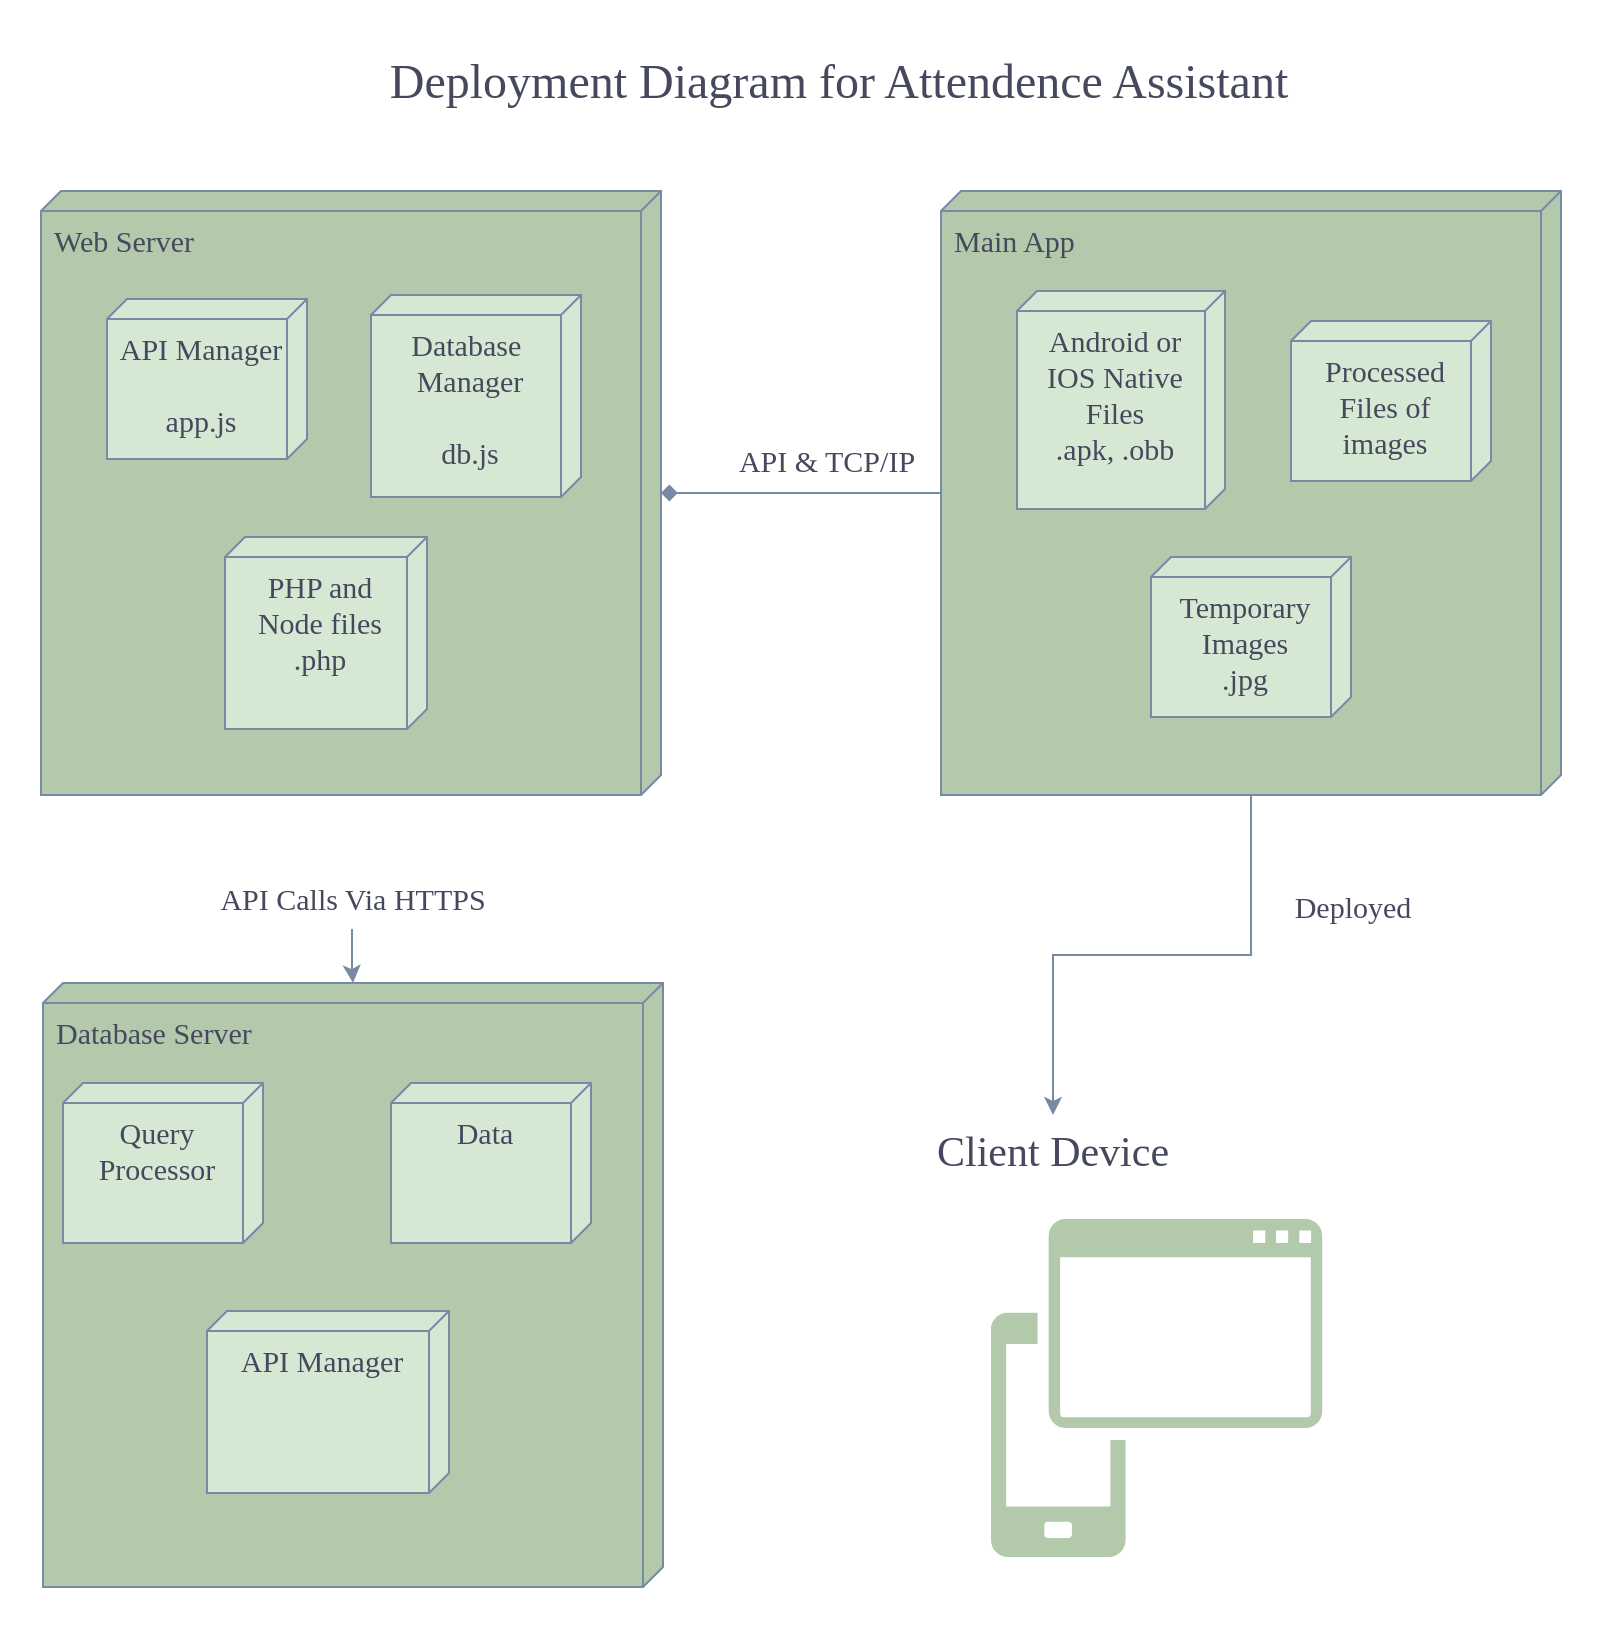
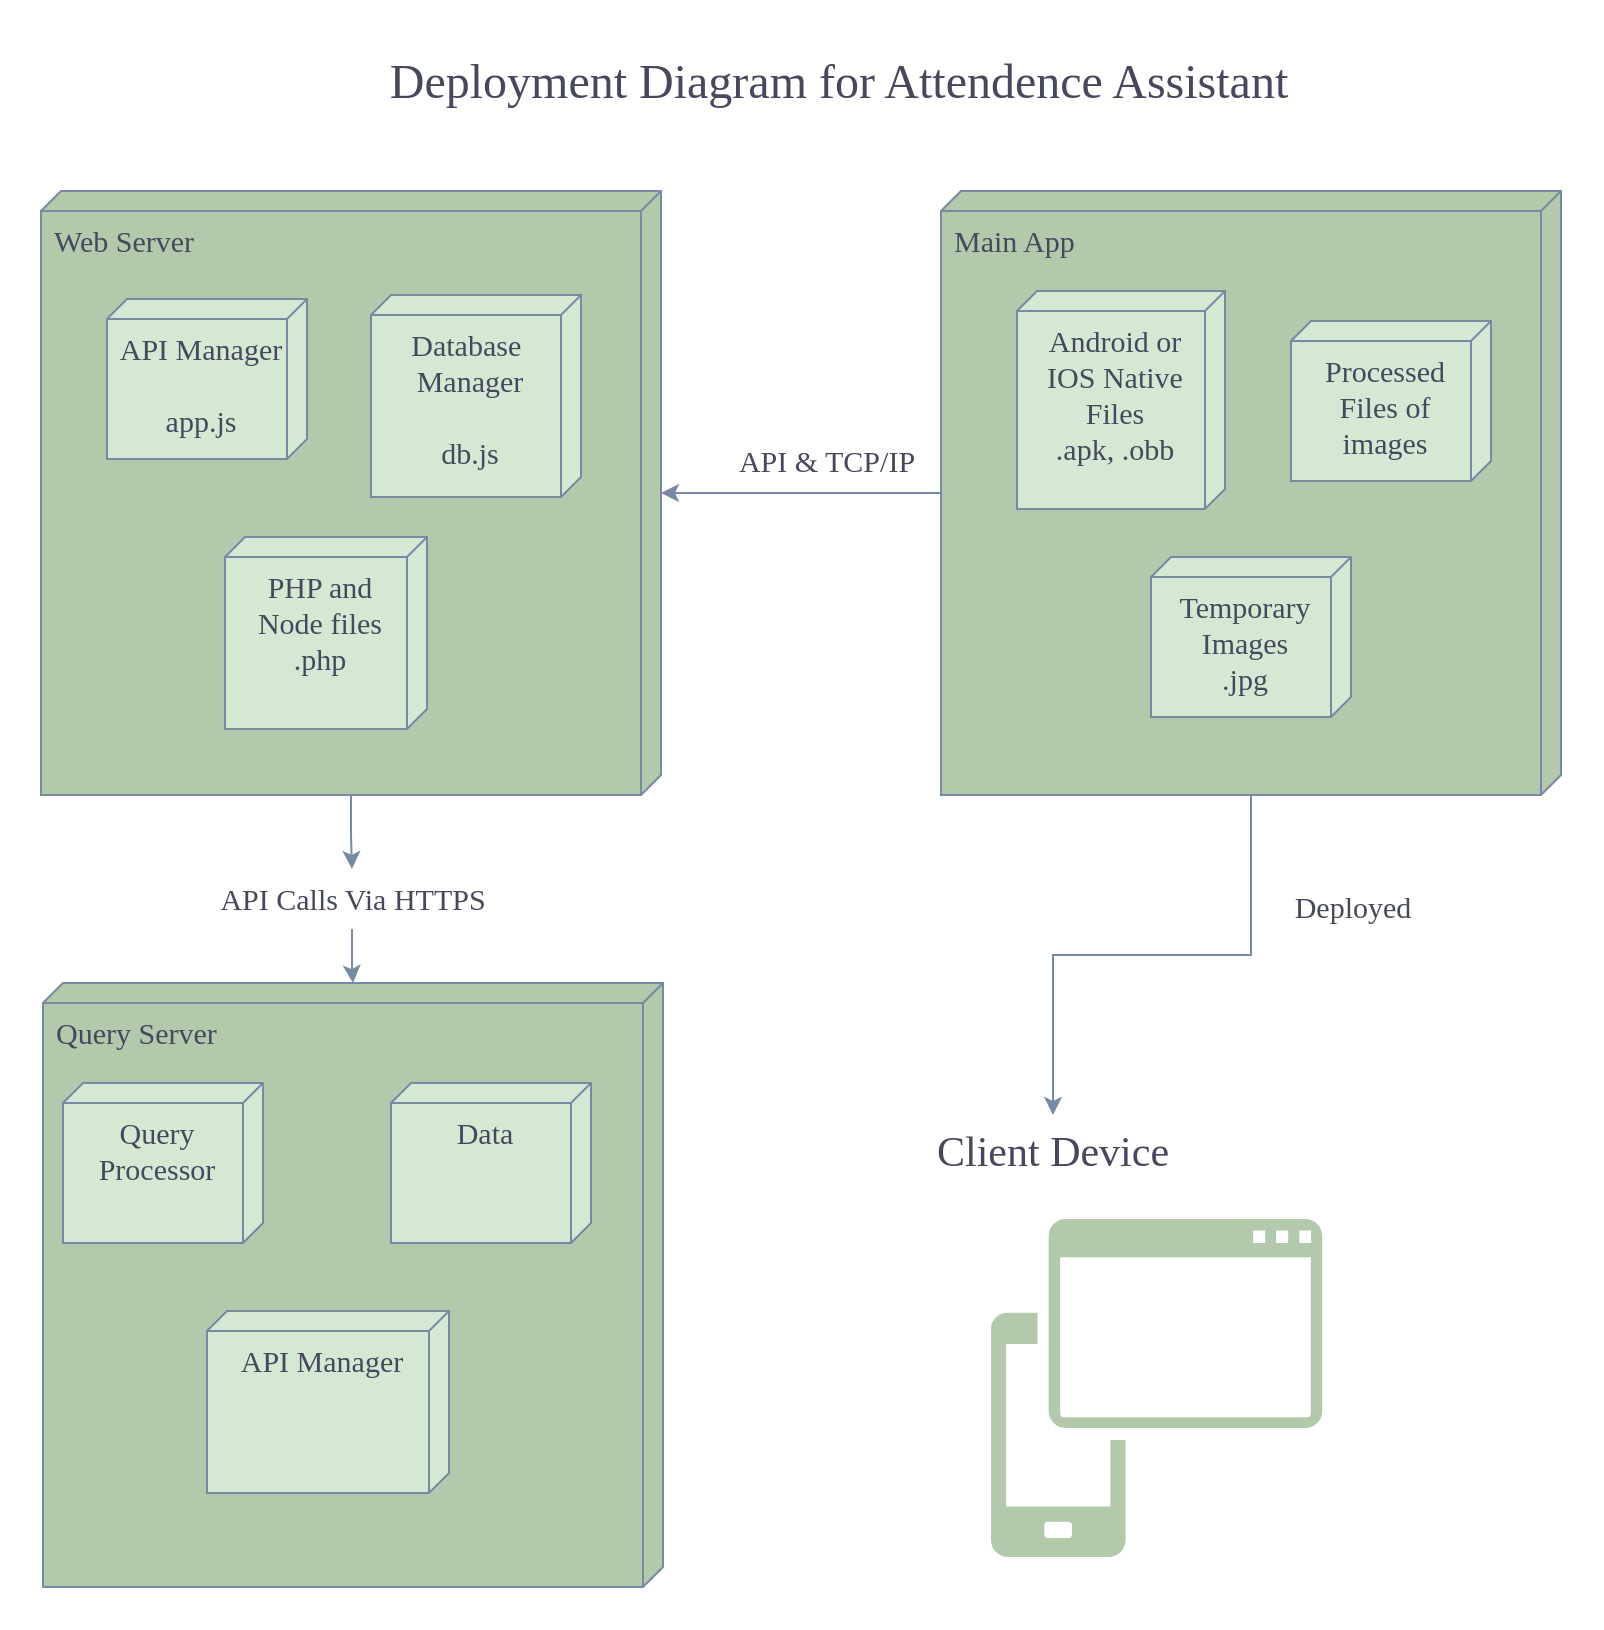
edge "Main App" -> "Web Server": arrowhead diamond -> classic
edge "Web Server" -> "API Calls Via HTTPS": added
node "Database Server": label "Database Server" -> "Query Server"
